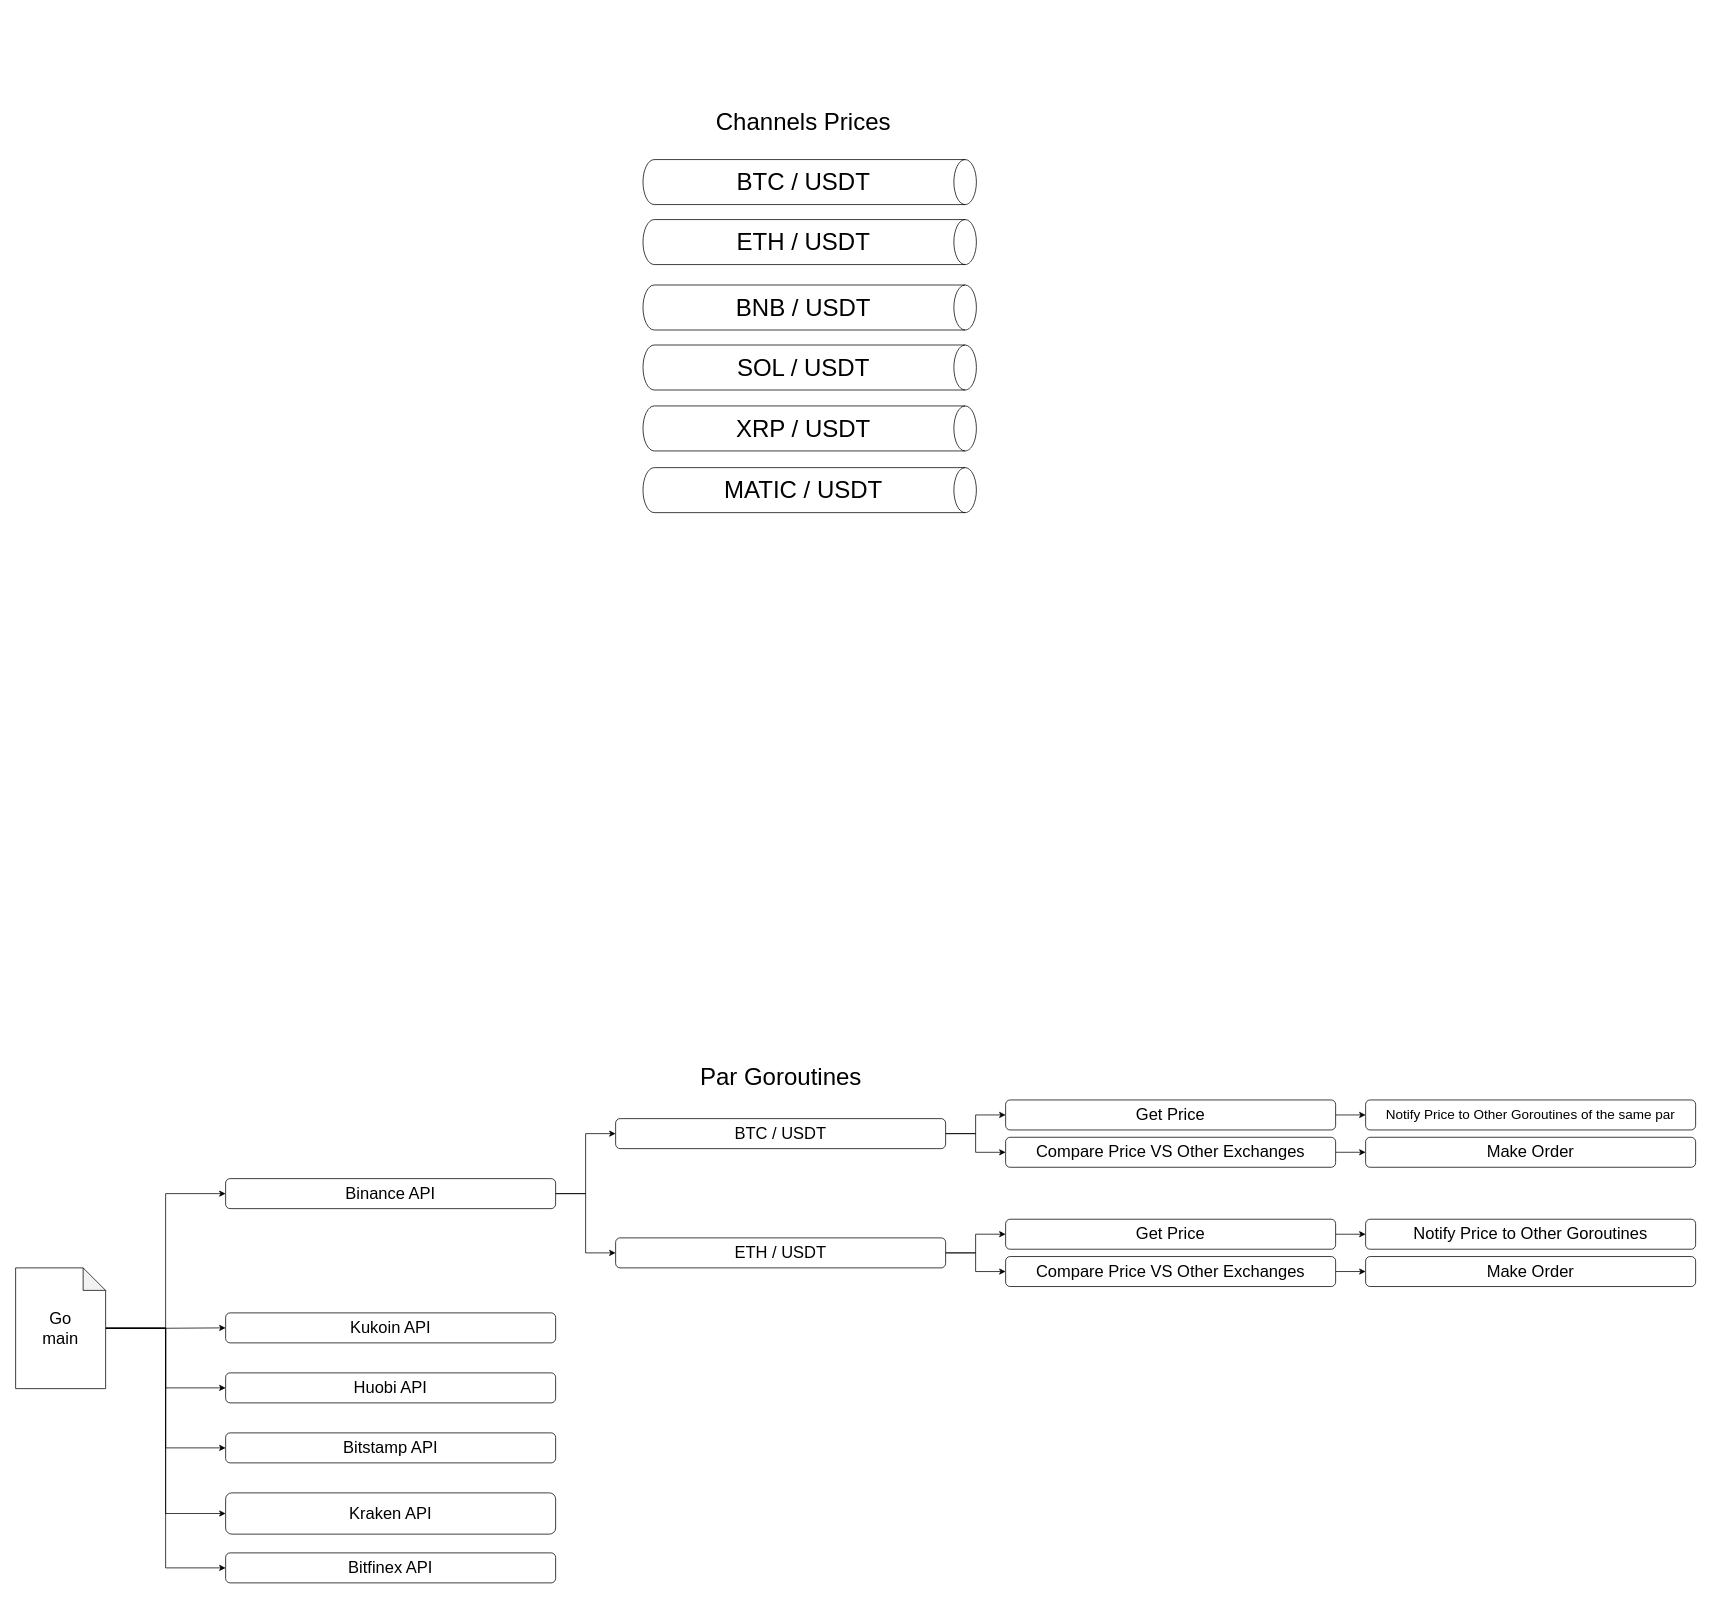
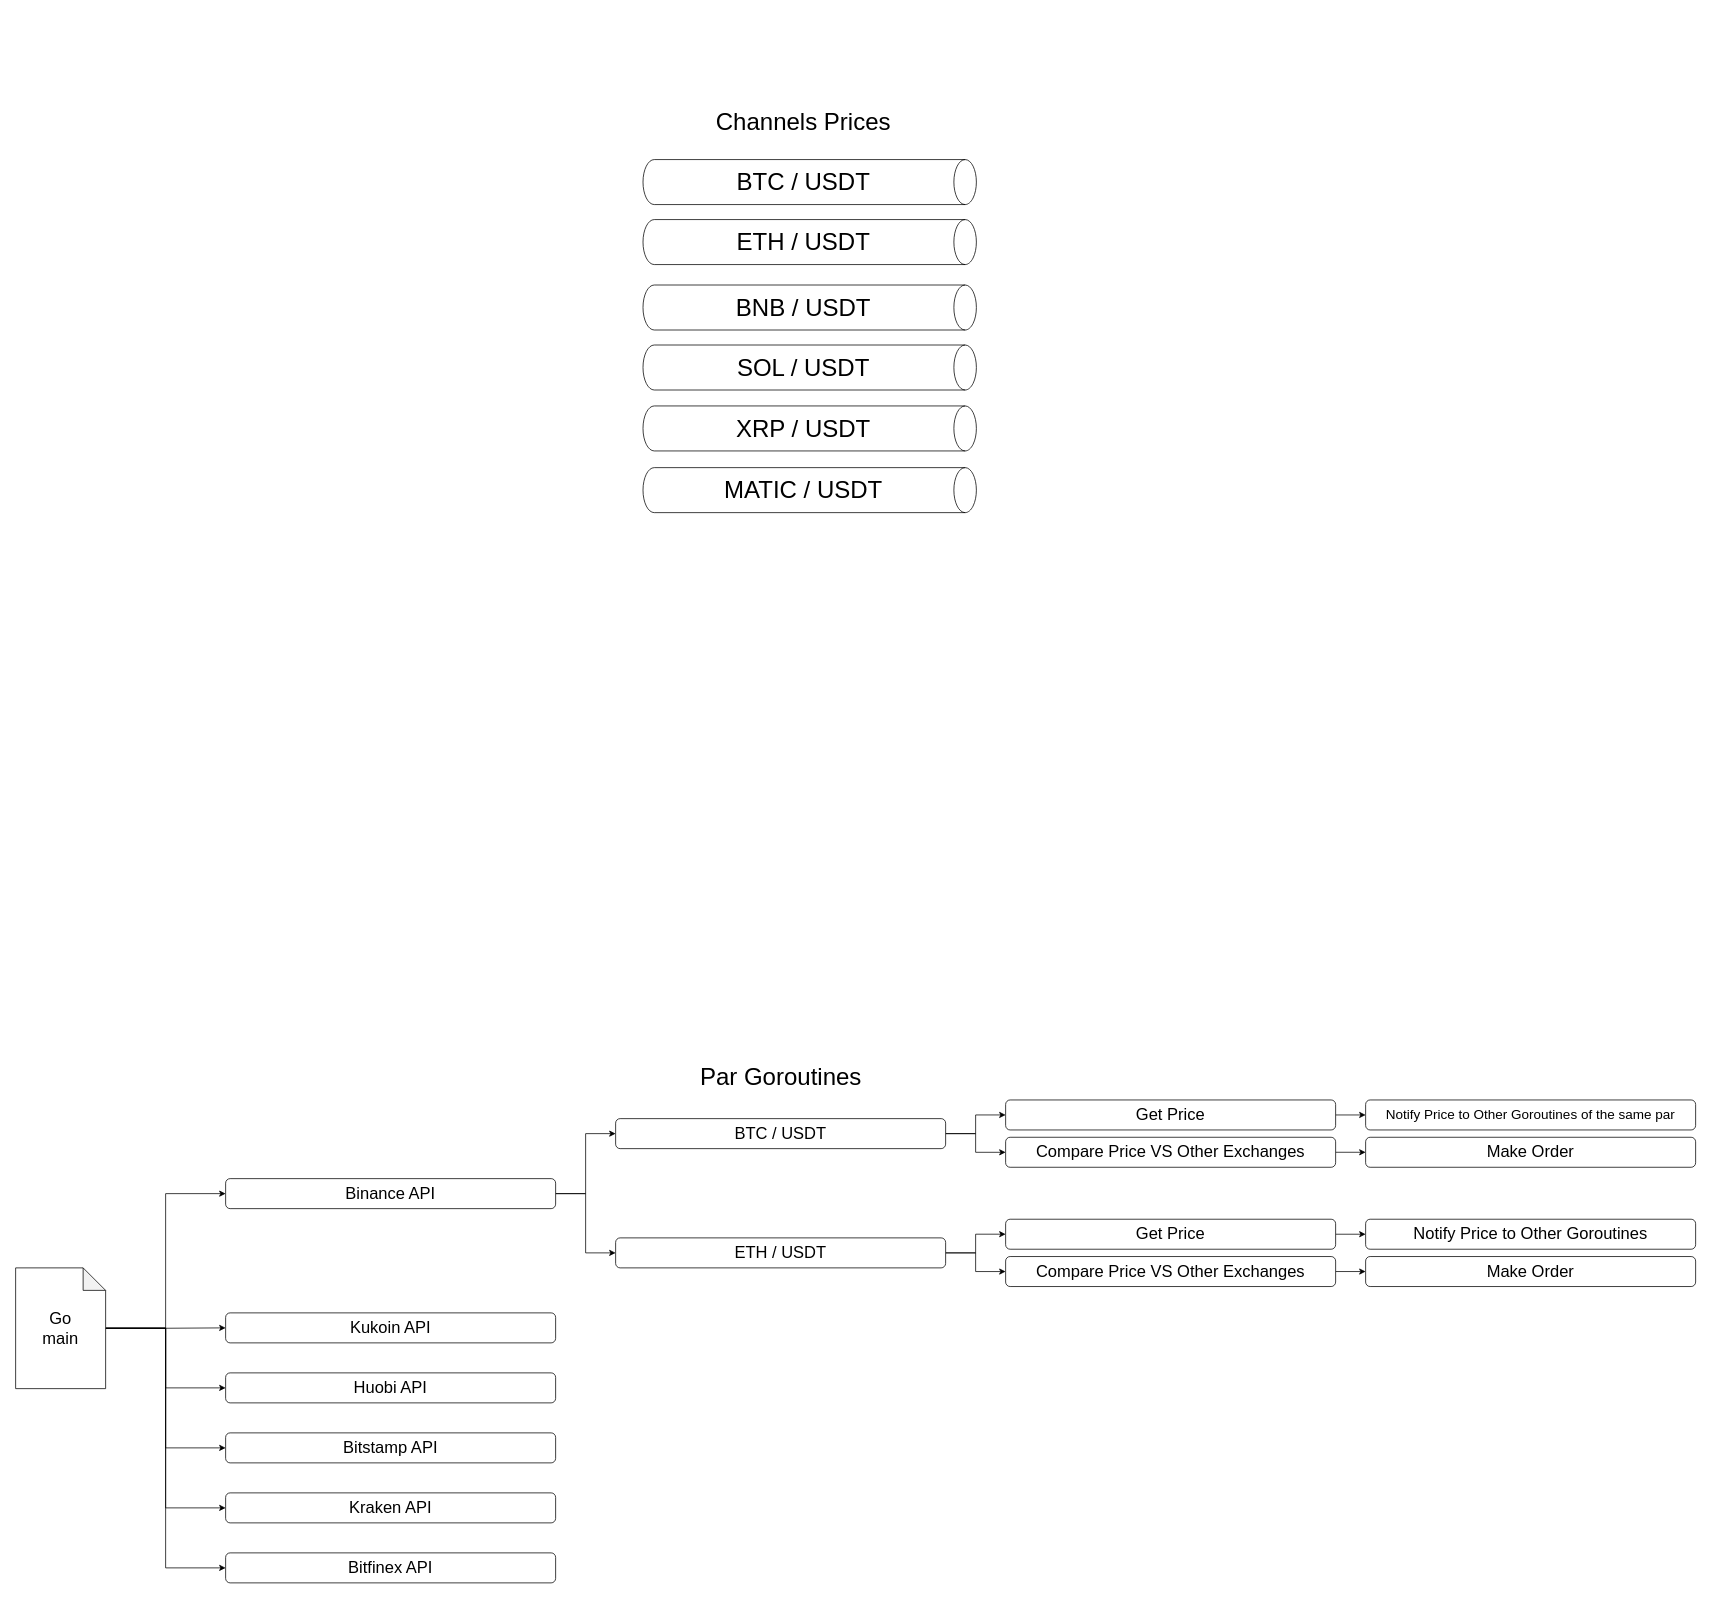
node "Kraken API": size 330x41 -> 330x30
